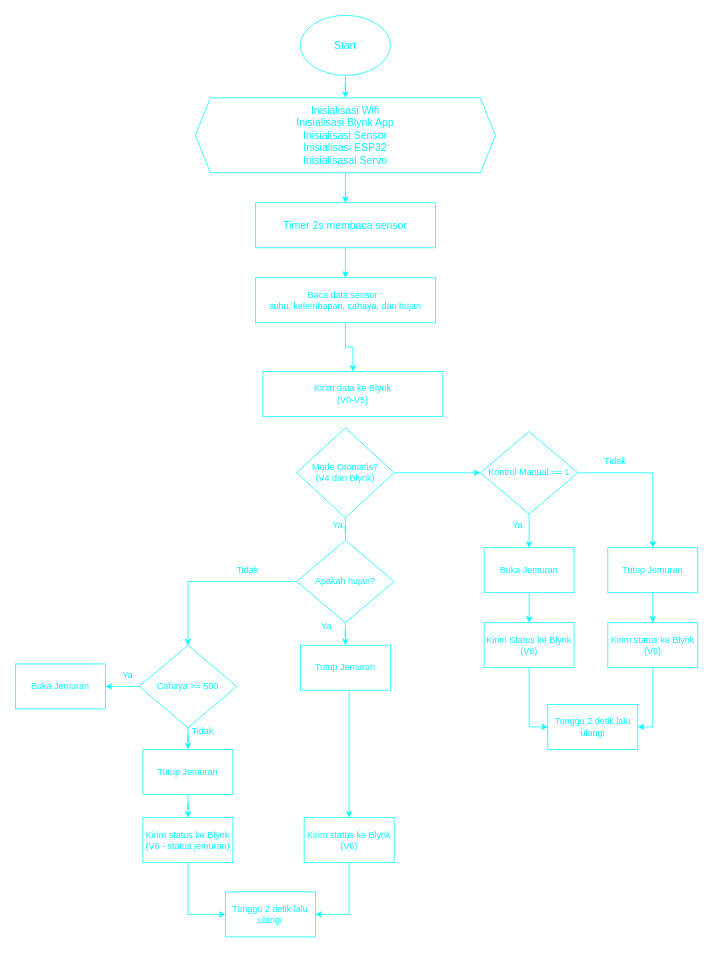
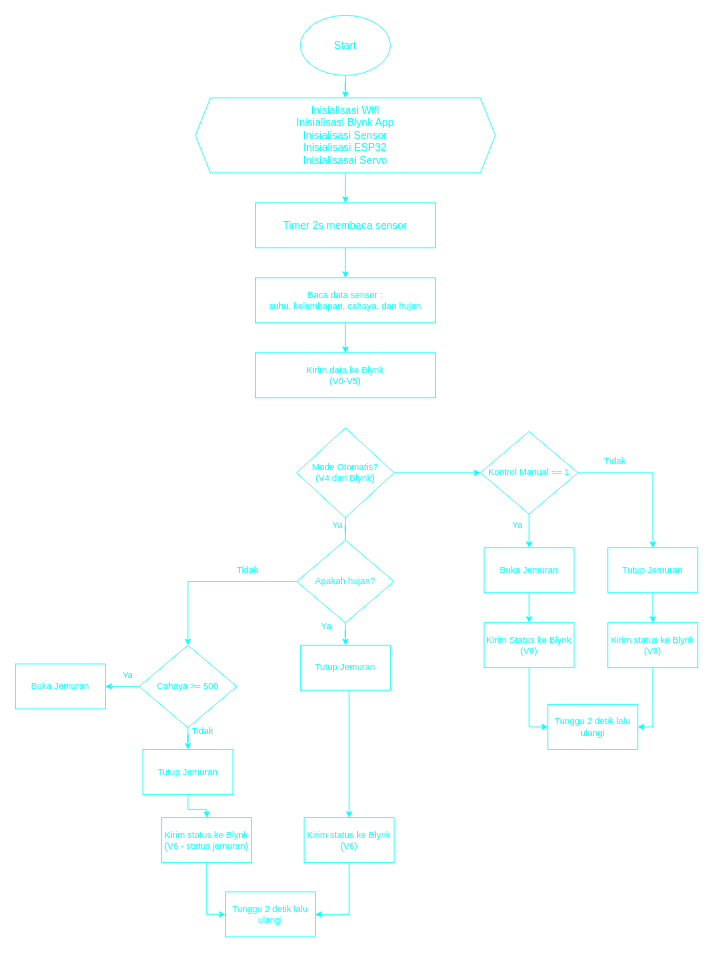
node "Kirim data ke Blynk (V0-V5)": moved (353, 394) -> (345, 375)
node "Kirim status ke Blynk (V6 - status jemuran)": moved (188, 840) -> (207, 840)
